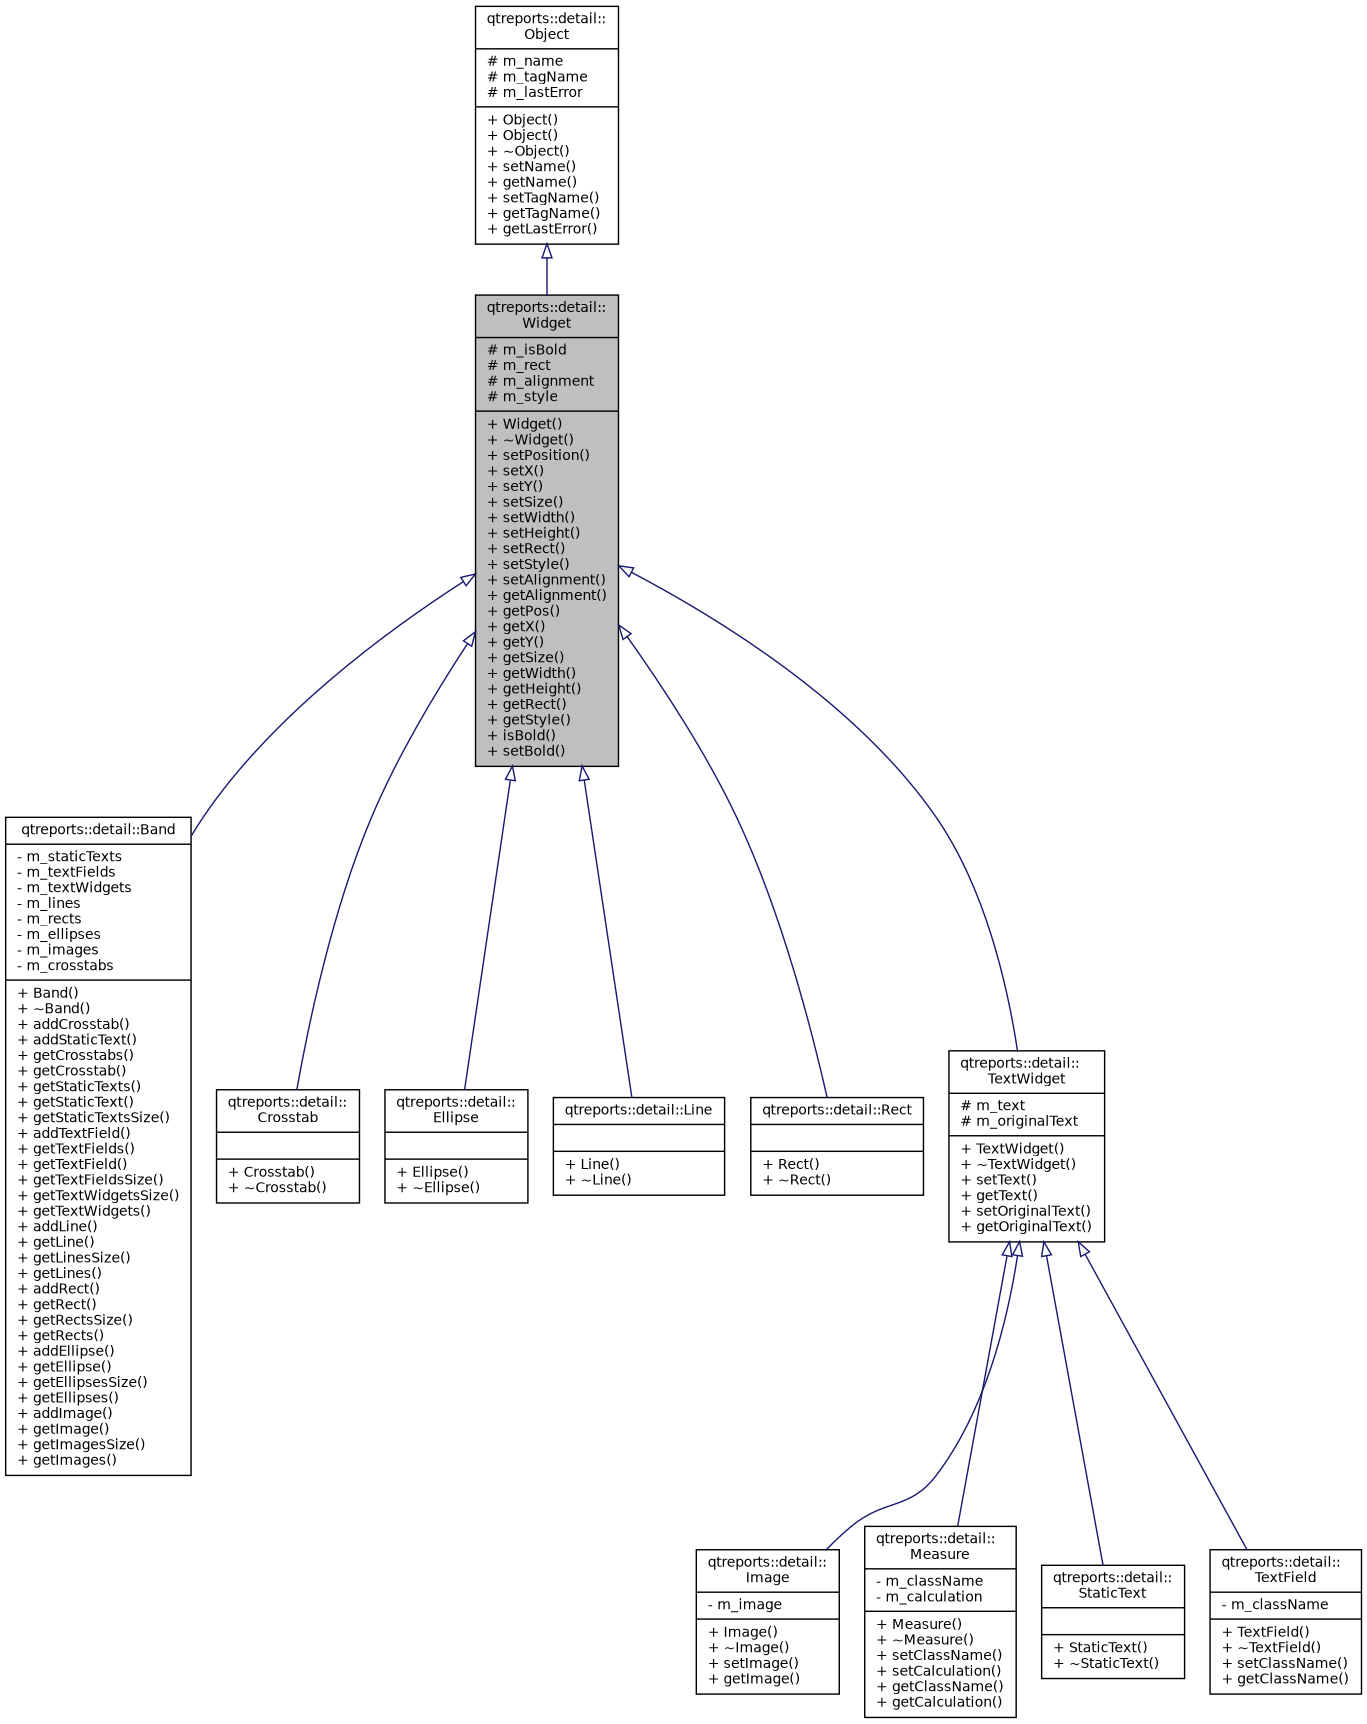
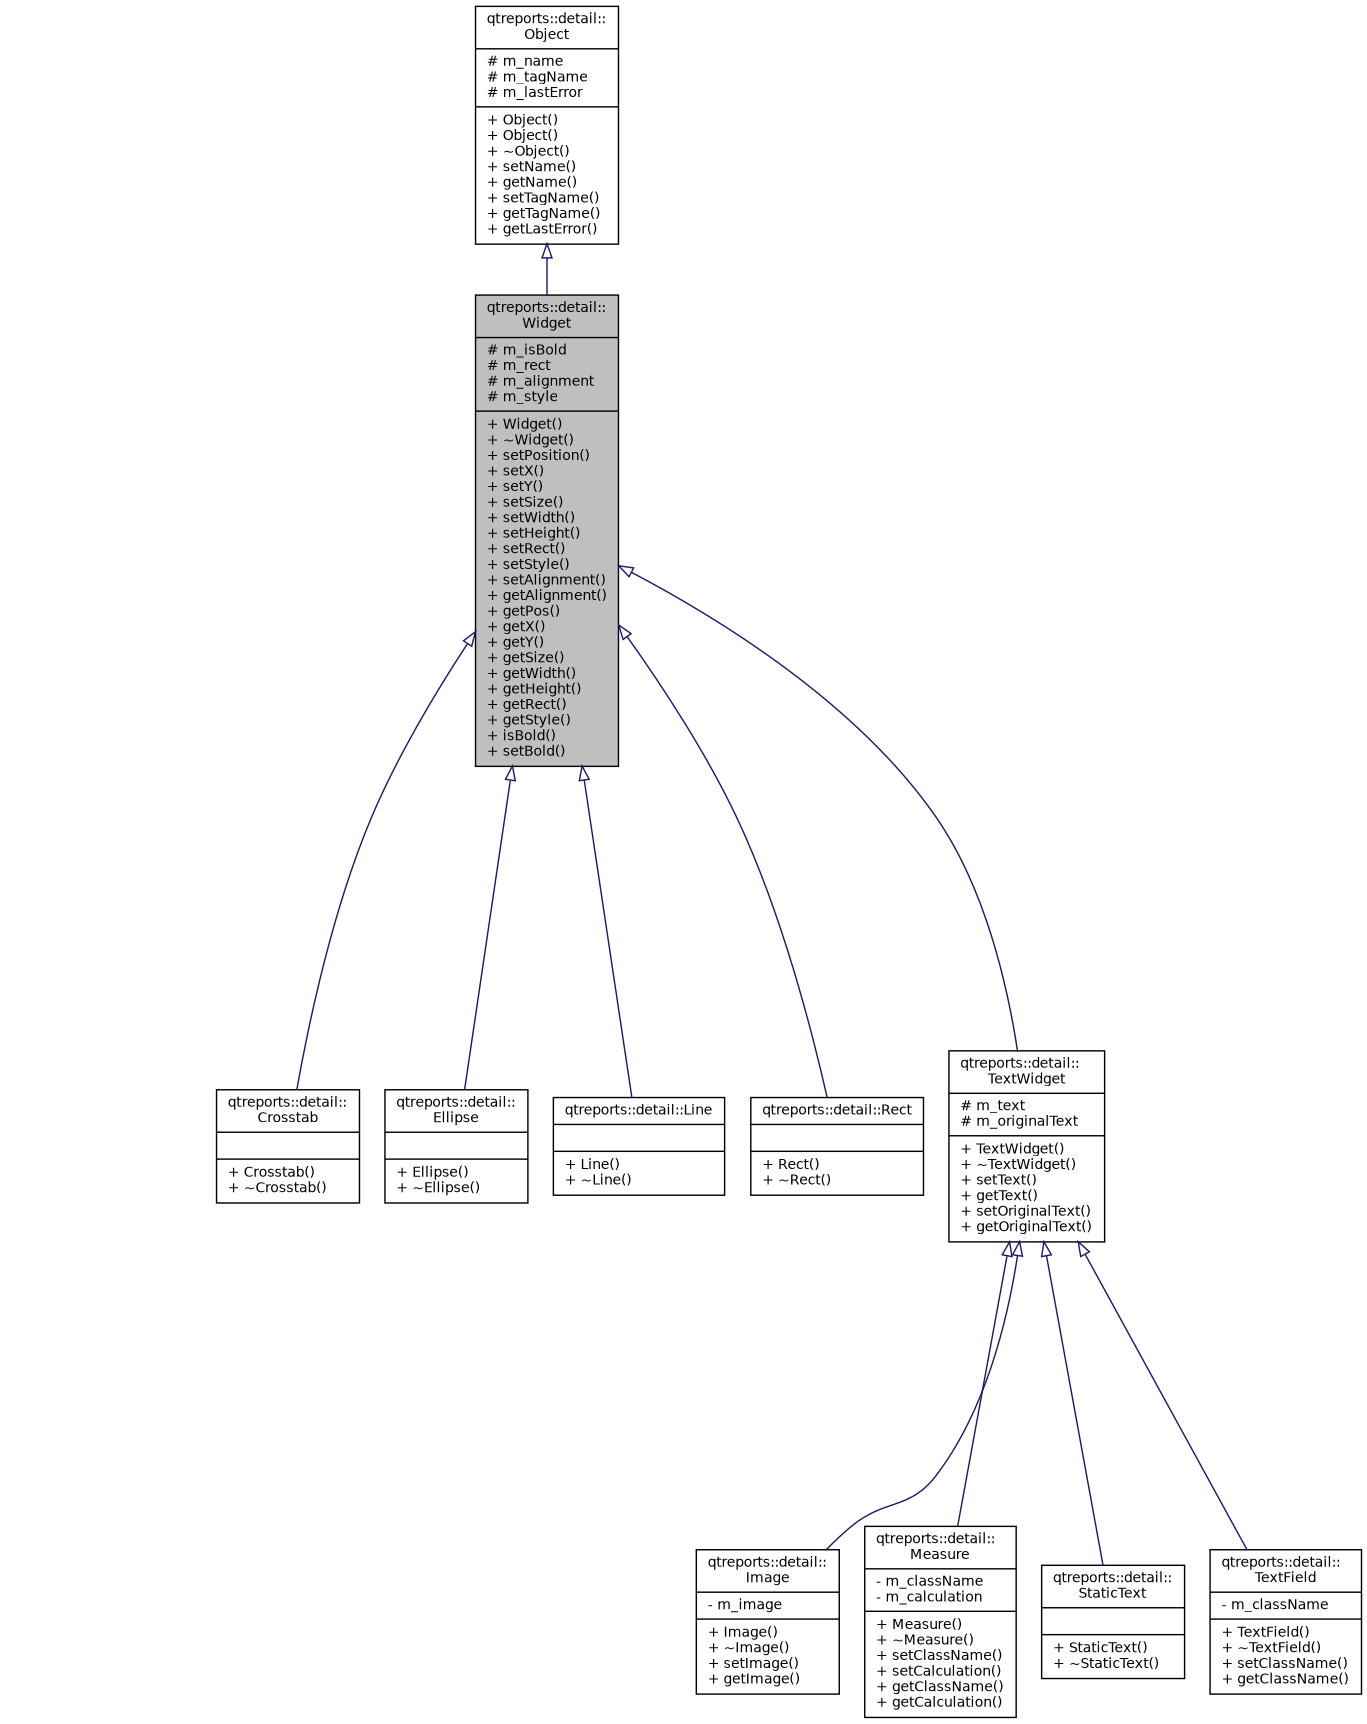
node "qtreports::detail::Band": removed
